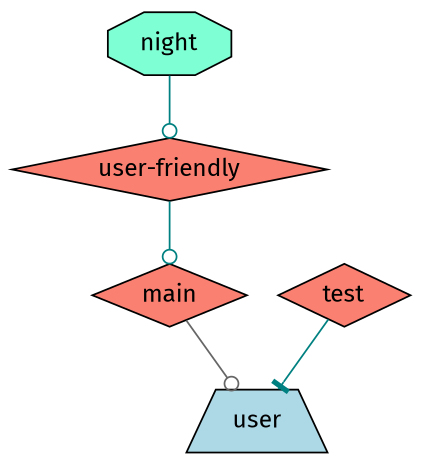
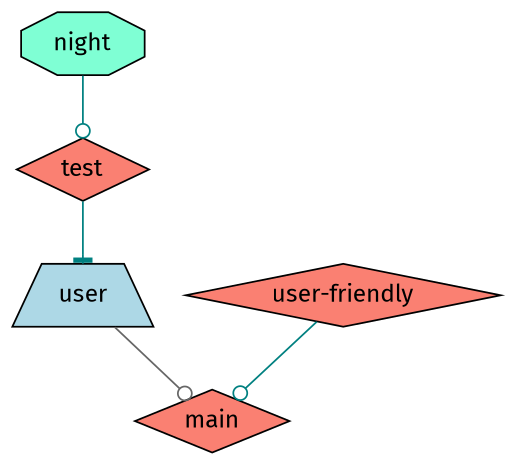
edge "night" -> "user-friendly": now "night" -> "test"
edge "main" -> "user": reversed
